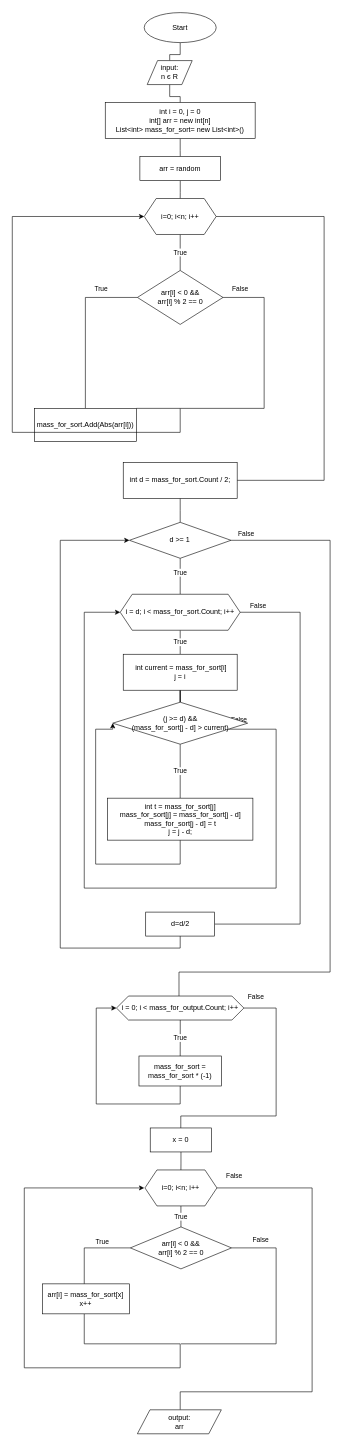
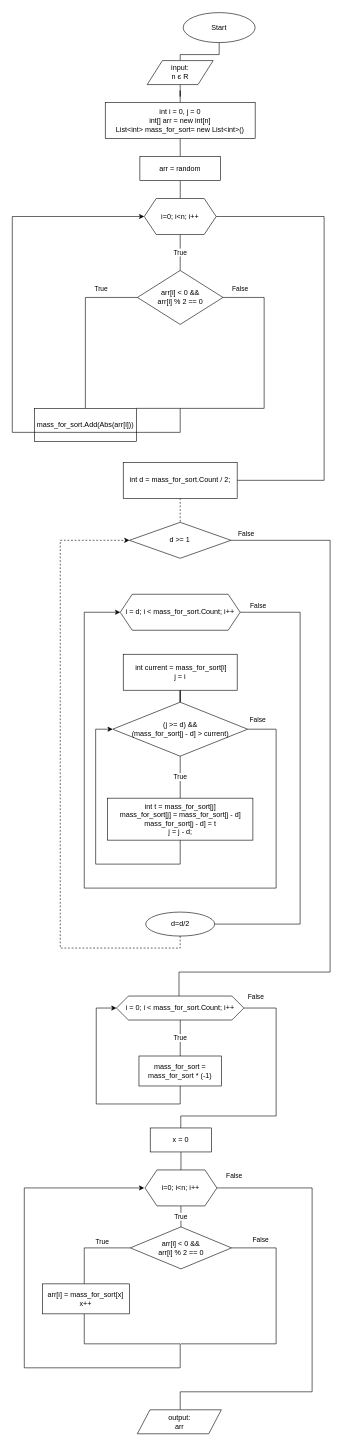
node "Start": moved (180, 27) -> (219, 27)
node "input: n є R": size 45x24 -> 66x24
edge "int d = mass_for_sort.Count / 2;" -- "d >= 1": style solid -> dashed
edge "d >= 1" -- "i = d; i < mass_for_sort.Count; i++": removed, label "True"
edge "i = d; i < mass_for_sort.Count; i++" -- "int current = mass_for_sort[i] j = i": removed, label "True"
node "(j >= d) && (mass_for_sort[j - d] > current)": size 135x42 -> 135x54
edge "d=d/2" -> "d >= 1": style solid -> dashed
node "d=d/2": shape rectangle -> ellipse
node "i = 0; i < mass_for_output.Count; i++": label "i = 0; i < mass_for_output.Count; i++" -> "i = 0; i < mass_for_sort.Count; i++"
